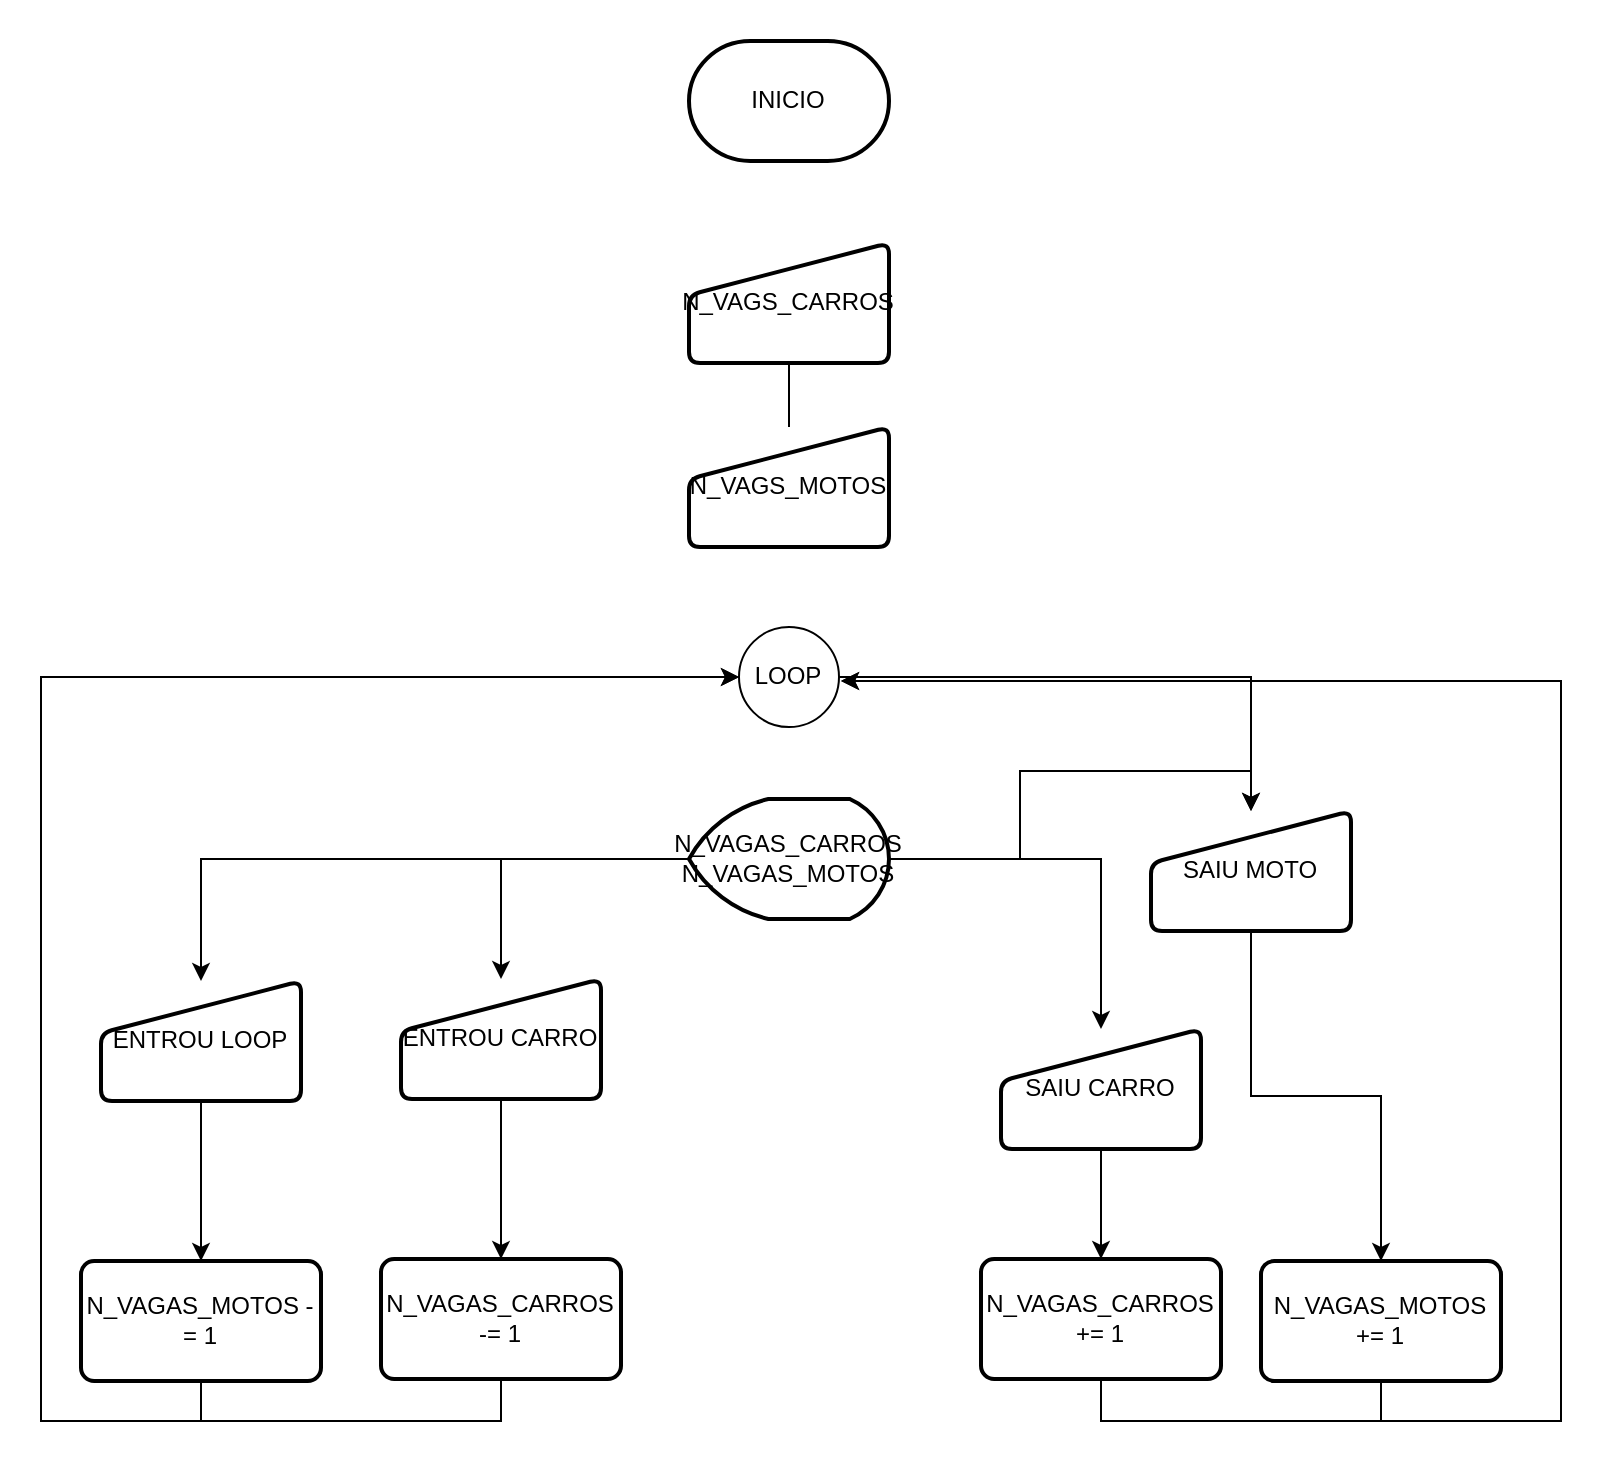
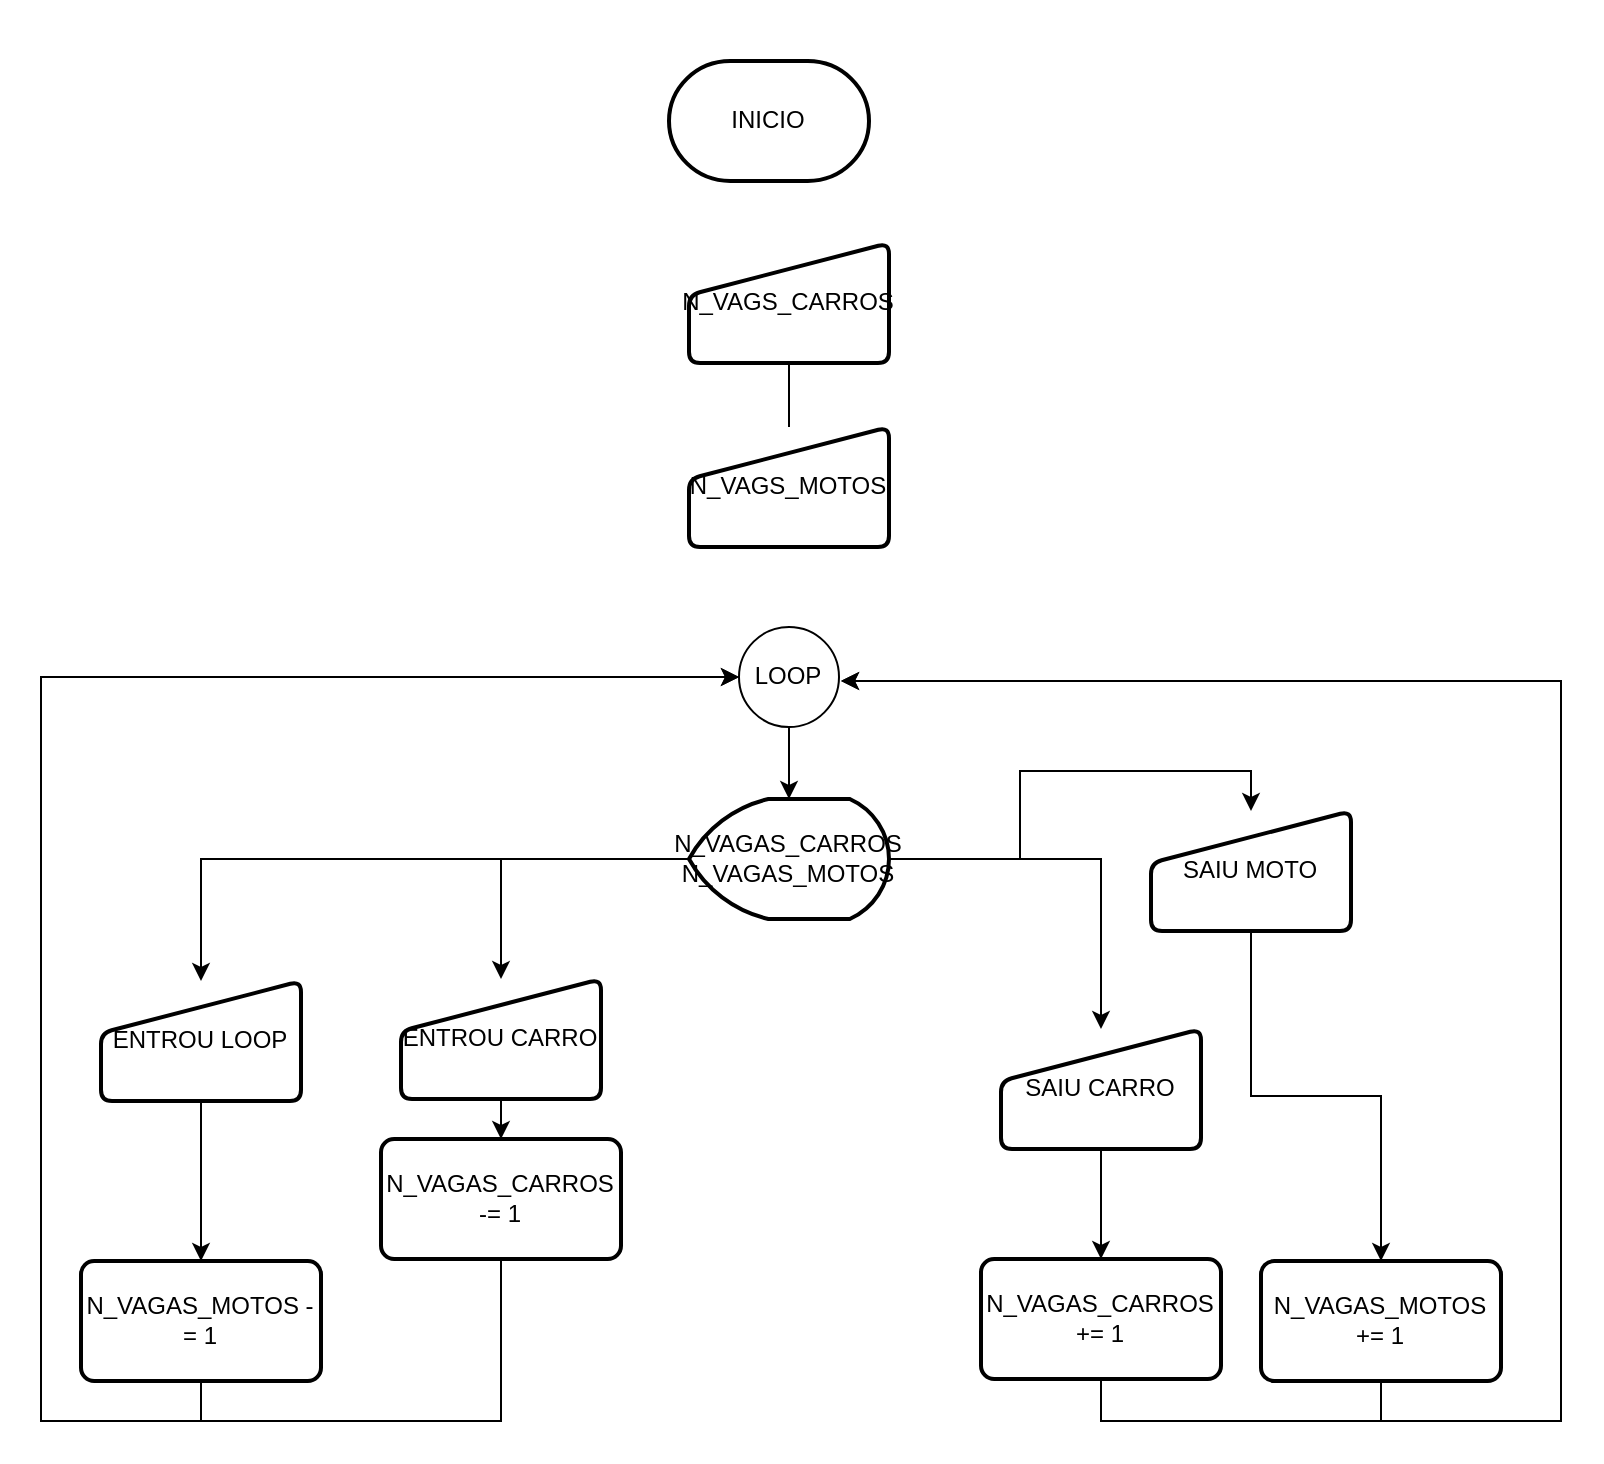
node "INICIO": moved (789, 101) -> (769, 121)
edge "LOOP" -> "SAIU MOTO": now "LOOP" -> "N_VAGAS_CARROS N_VAGAS_MOTOS"
node "N_VAGAS_CARROS -= 1": moved (501, 1319) -> (501, 1199)
